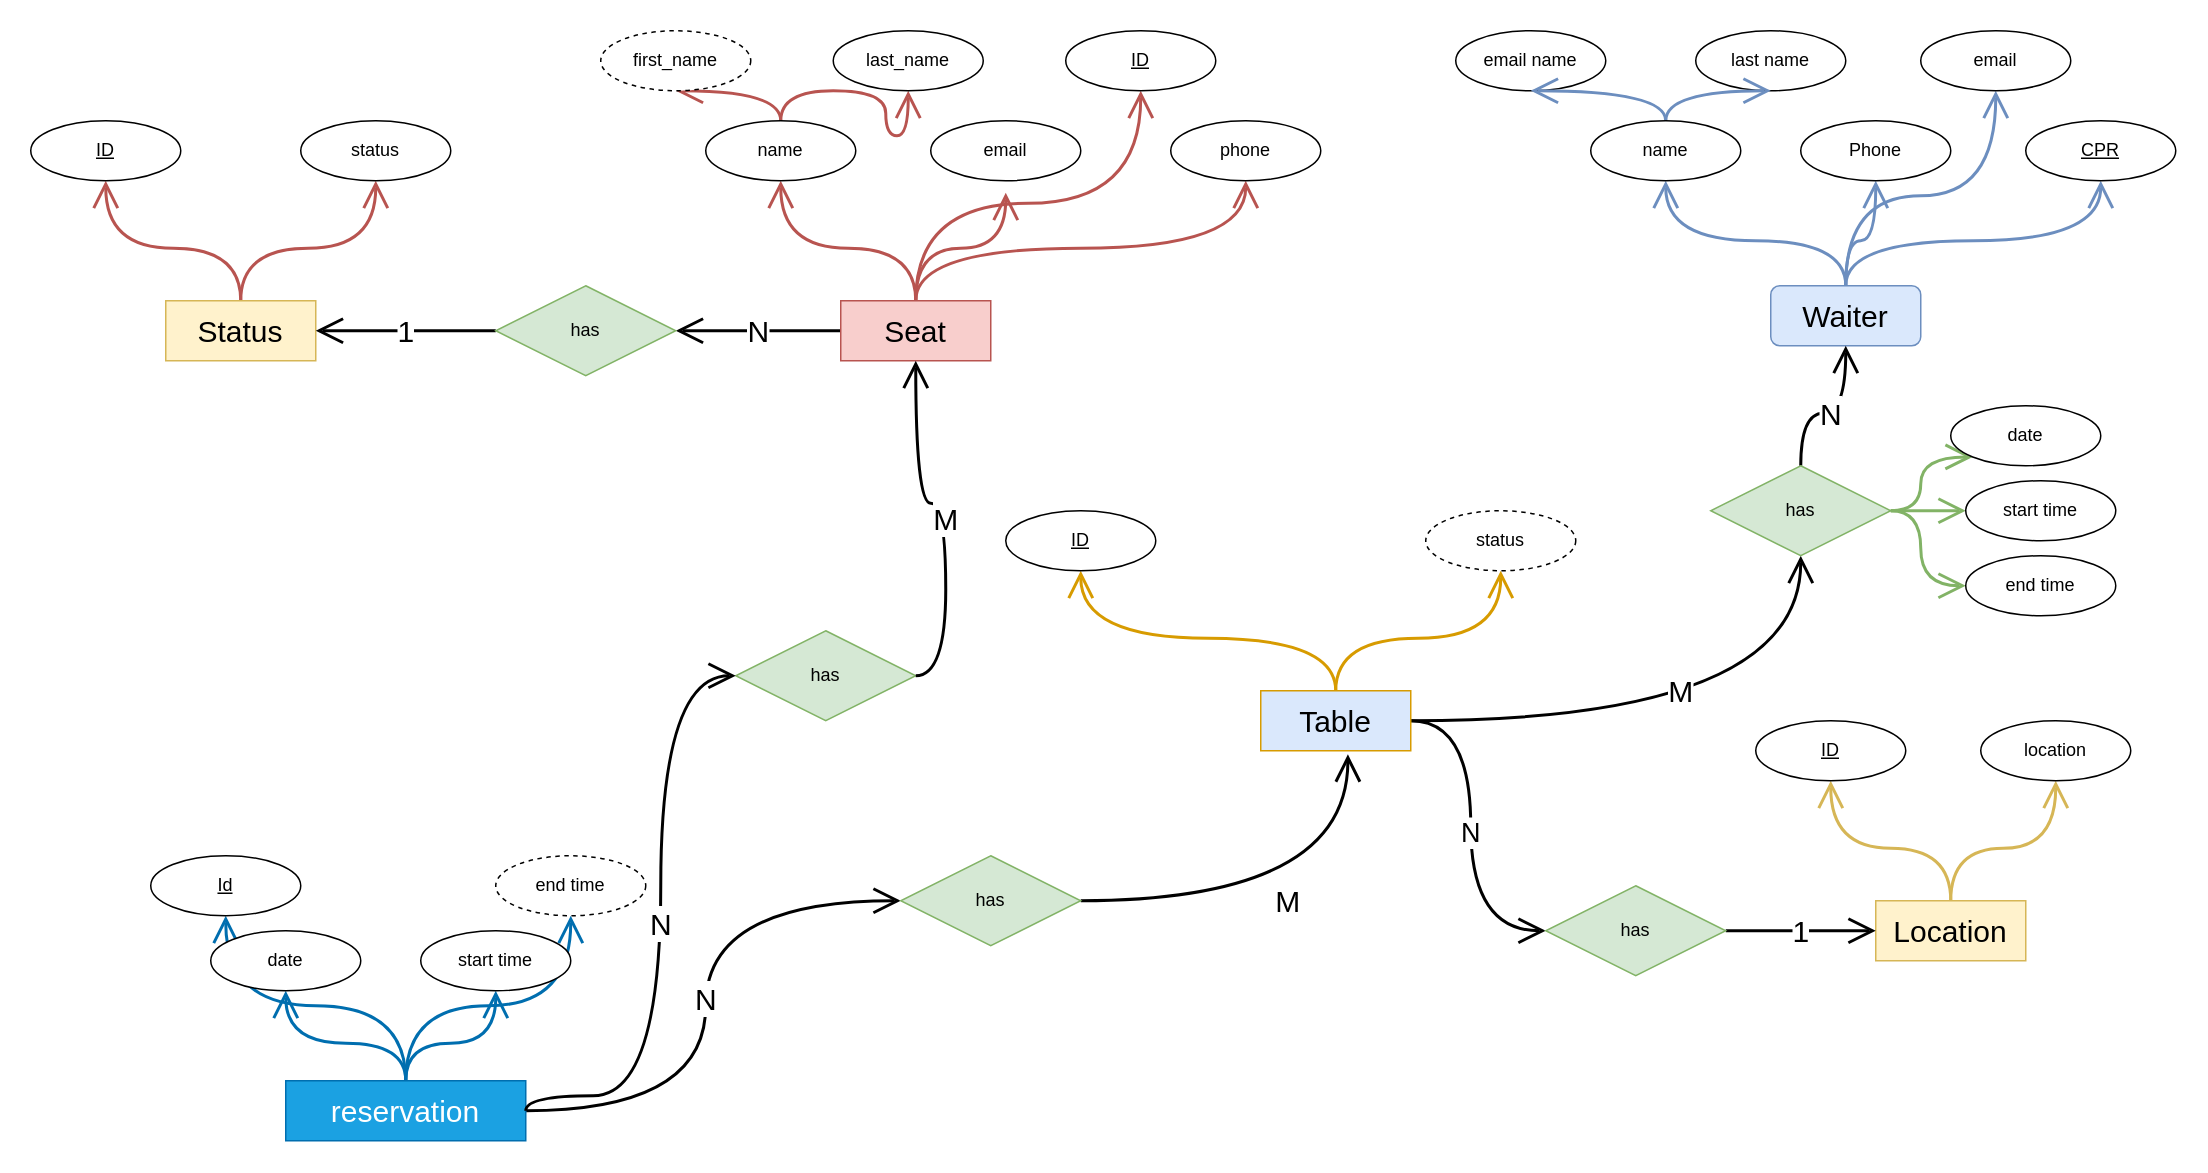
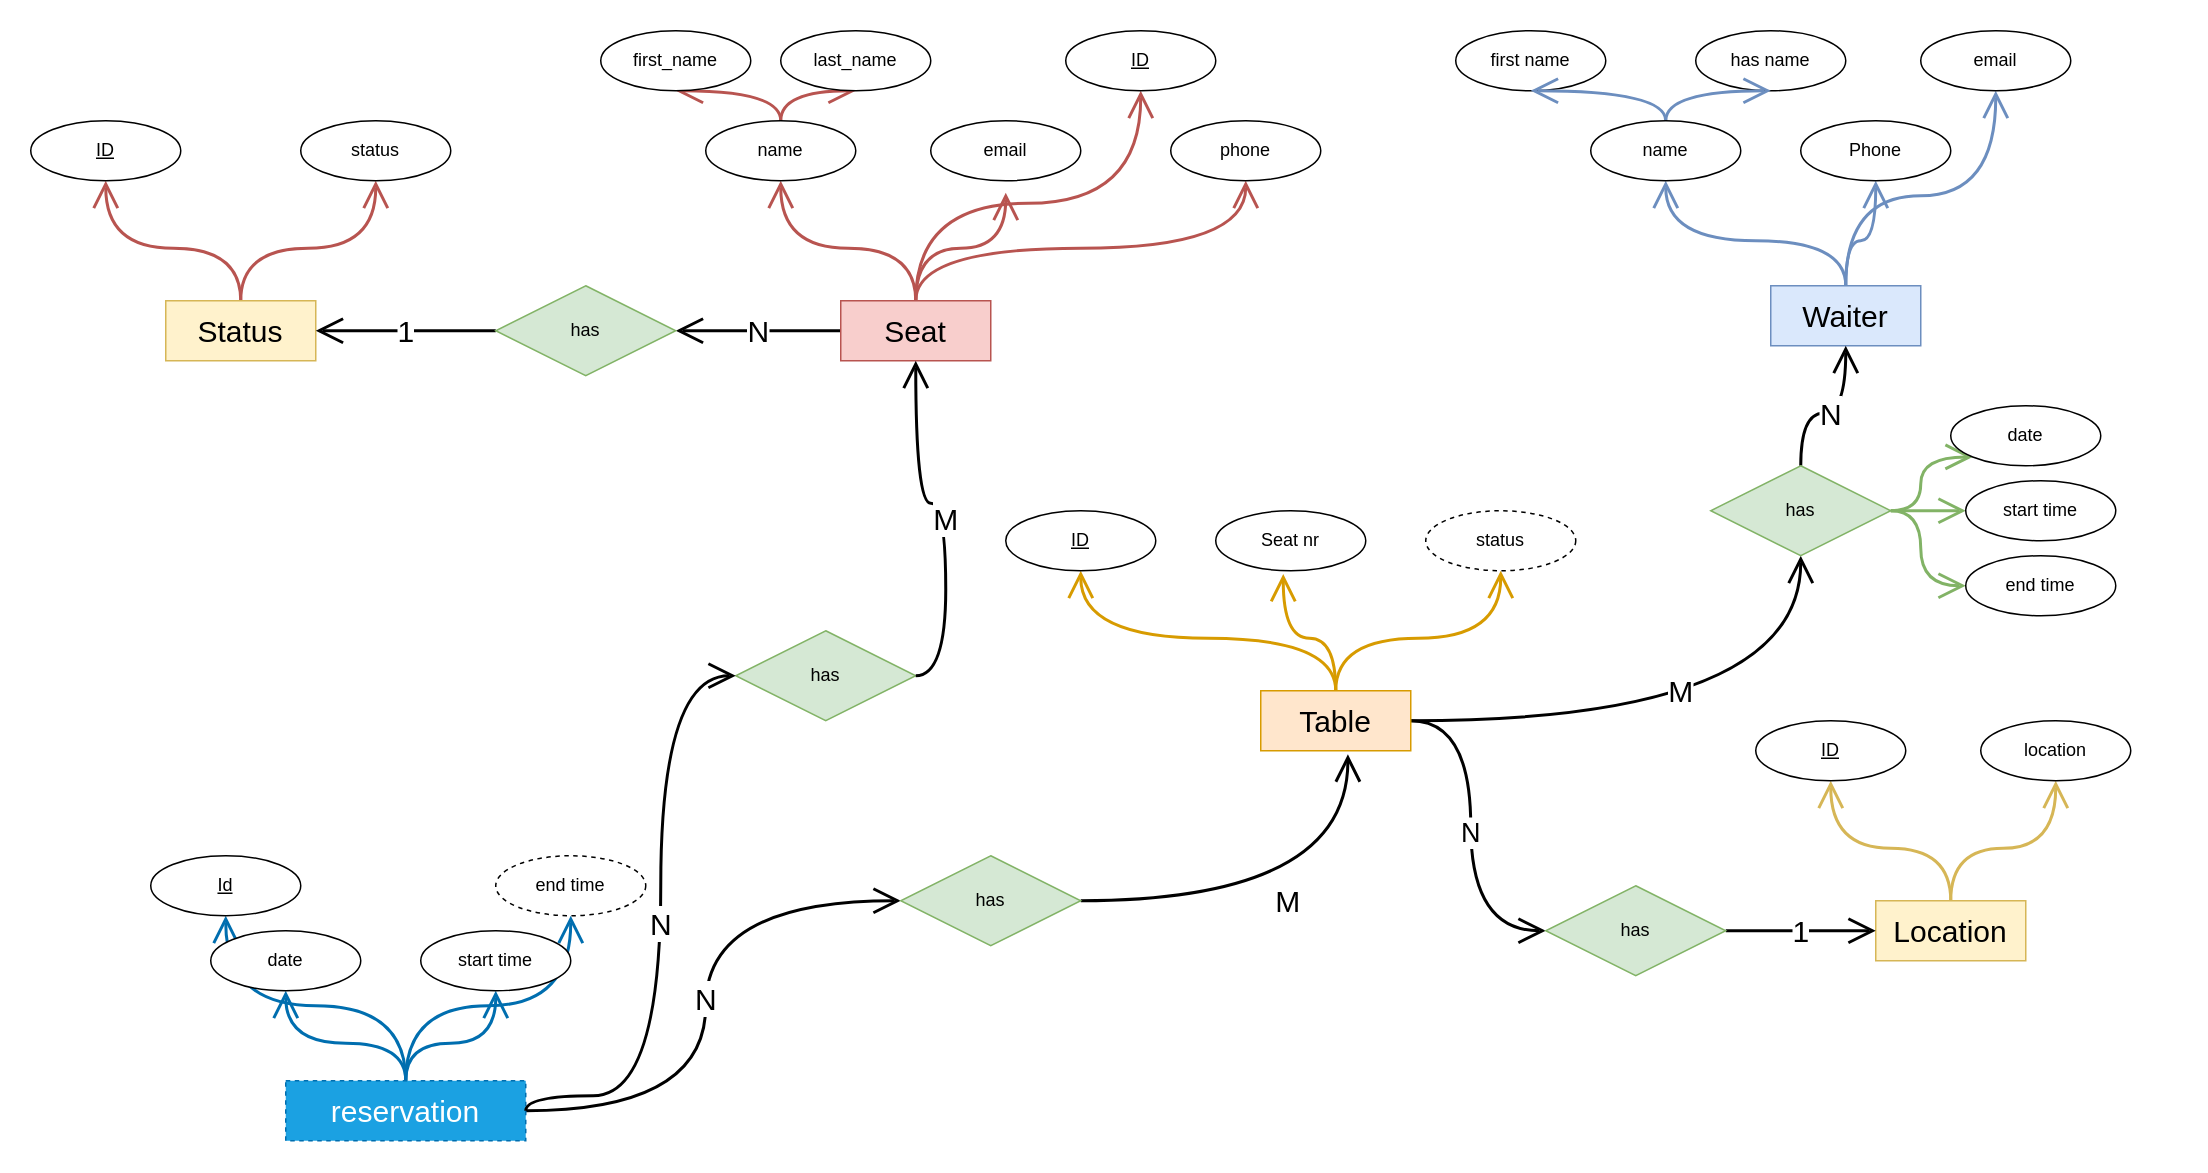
node "first_name": style dashed -> solid
node "last_name": moved (908, 61) -> (856, 61)
node "email name": label "email name" -> "first name"
node "last name": label "last name" -> "has name"
node "CPR": removed
edge "Waiter" -> "CPR": removed
node "Waiter": shape rounded rectangle -> rectangle
node "Seat nr": added
edge "Table" -> "Seat nr": added
node "Table": fillcolor #dae8fc -> #ffe6cc
node "reservation": style solid -> dashed
